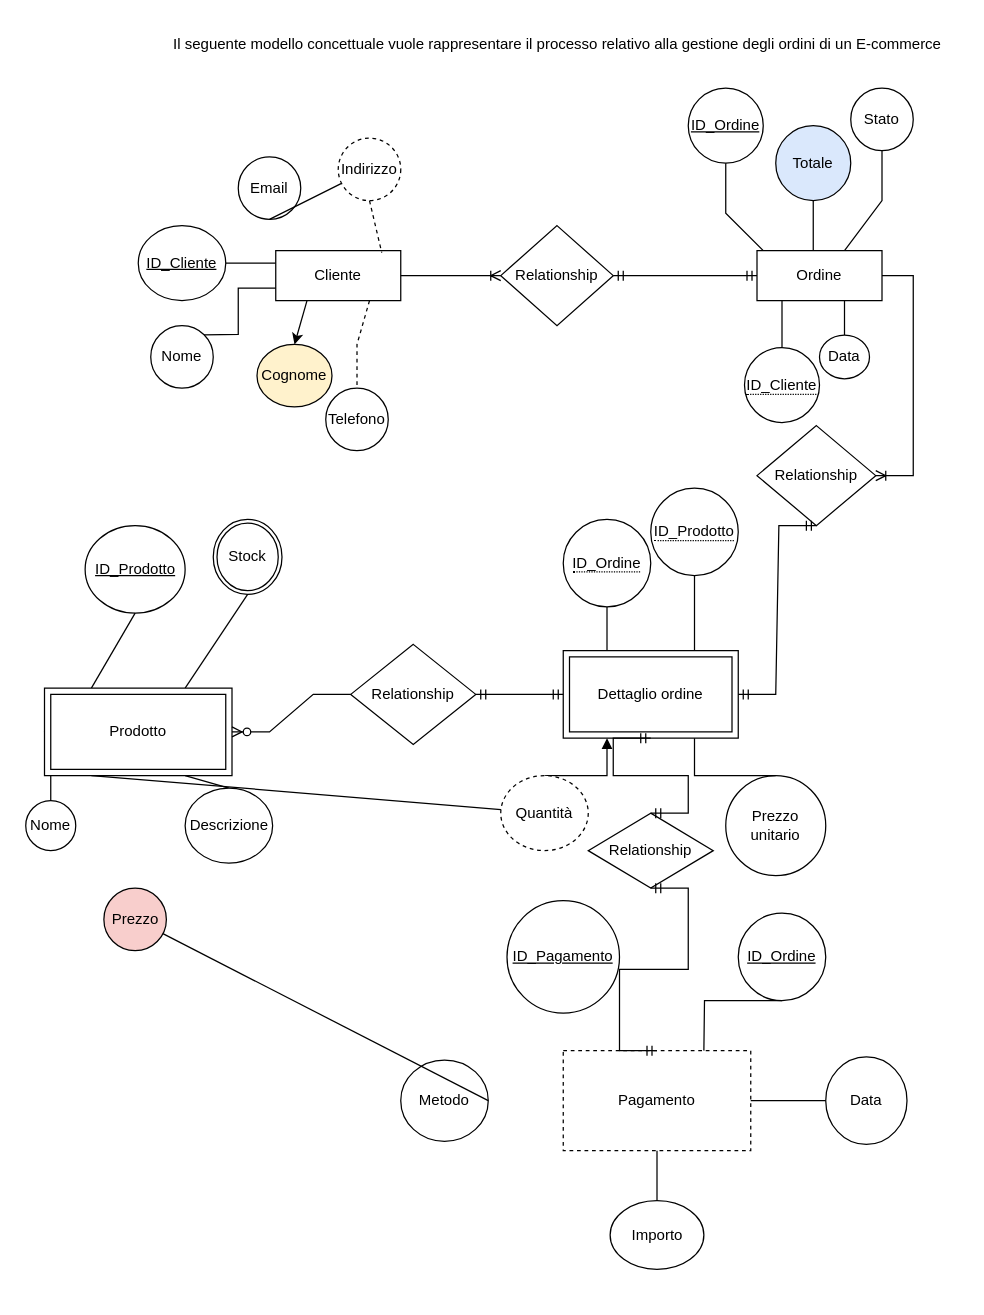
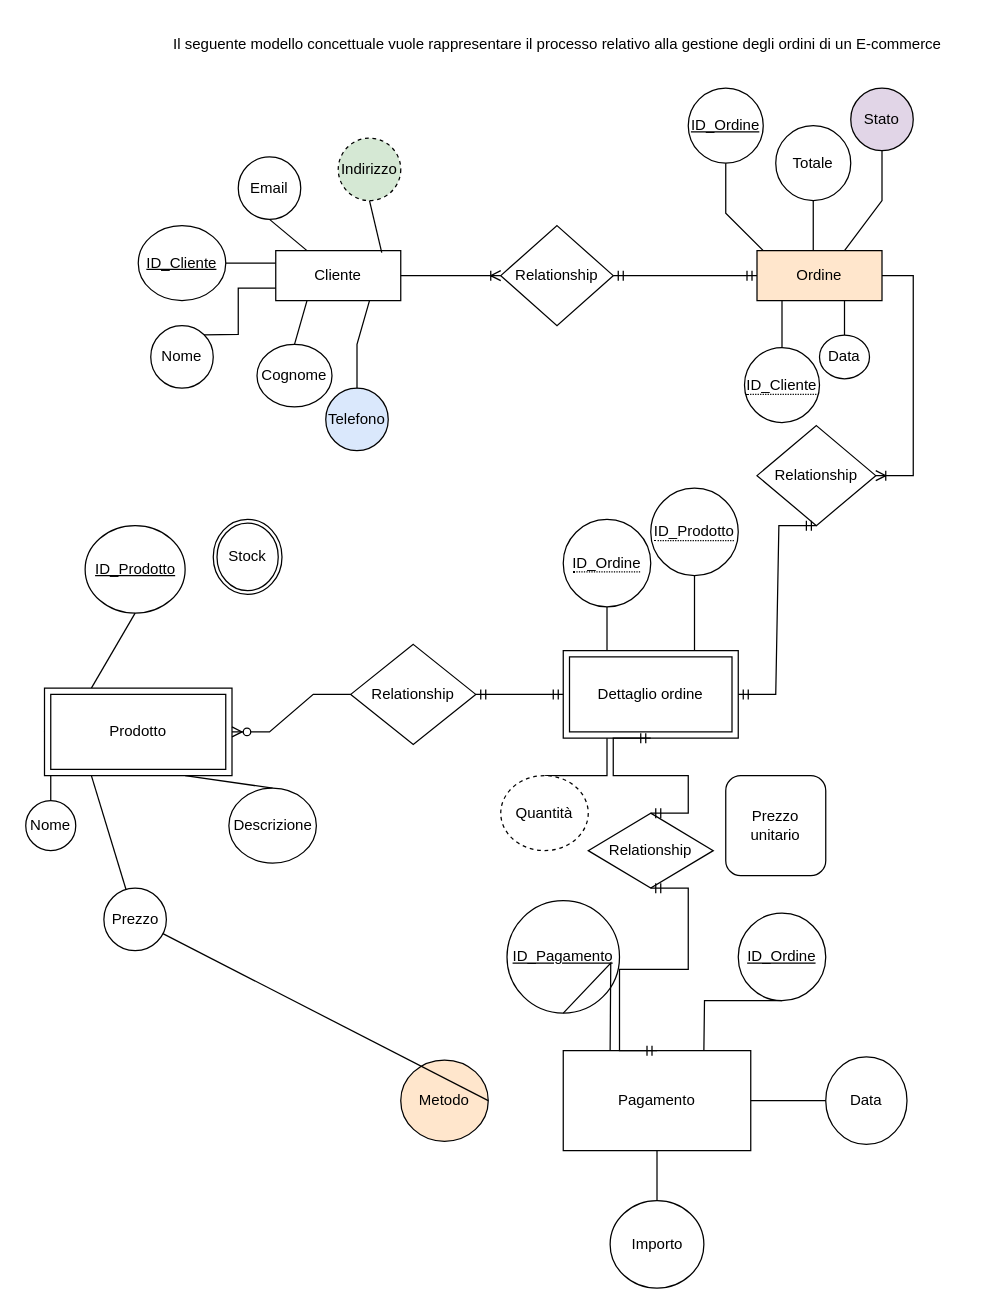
node "Stato": fillcolor #ffffff -> #e1d5e7
node "Totale": fillcolor #dae8fc -> #ffffff
node "Indirizzo": fillcolor #ffffff -> #d5e8d4
edge "Indirizzo" -- "Email": now "Cliente" -- "Email"
edge "Indirizzo" -- "Cliente": style dashed -> solid
node "Ordine": fillcolor #ffffff -> #ffe6cc
edge "Cliente" -> "Cognome": arrowhead classic -> none
edge "Cliente" -- "Telefono": style dashed -> solid
node "Cognome": fillcolor #fff2cc -> #ffffff
node "Telefono": fillcolor #ffffff -> #dae8fc
edge "Stock" -- "Prodotto": removed
edge "Quantità" -> "Dettaglio ordine": arrowhead block -> none
edge "Dettaglio ordine" -- "Prezzo unitario": removed
edge "Prodotto" -- "Quantità": now "Prodotto" -- "Prezzo"
node "Descrizione": moved (229, 826) -> (273, 826)
node "Prezzo unitario": shape ellipse -> rounded rectangle
node "Prezzo": fillcolor #f8cecc -> #ffffff
edge "ID_Pagamento" -- "Pagamento": added
node "Metodo": fillcolor #ffffff -> #ffe6cc
node "Pagamento": style dashed -> solid
node "Importo": size 94x69 -> 94x88
